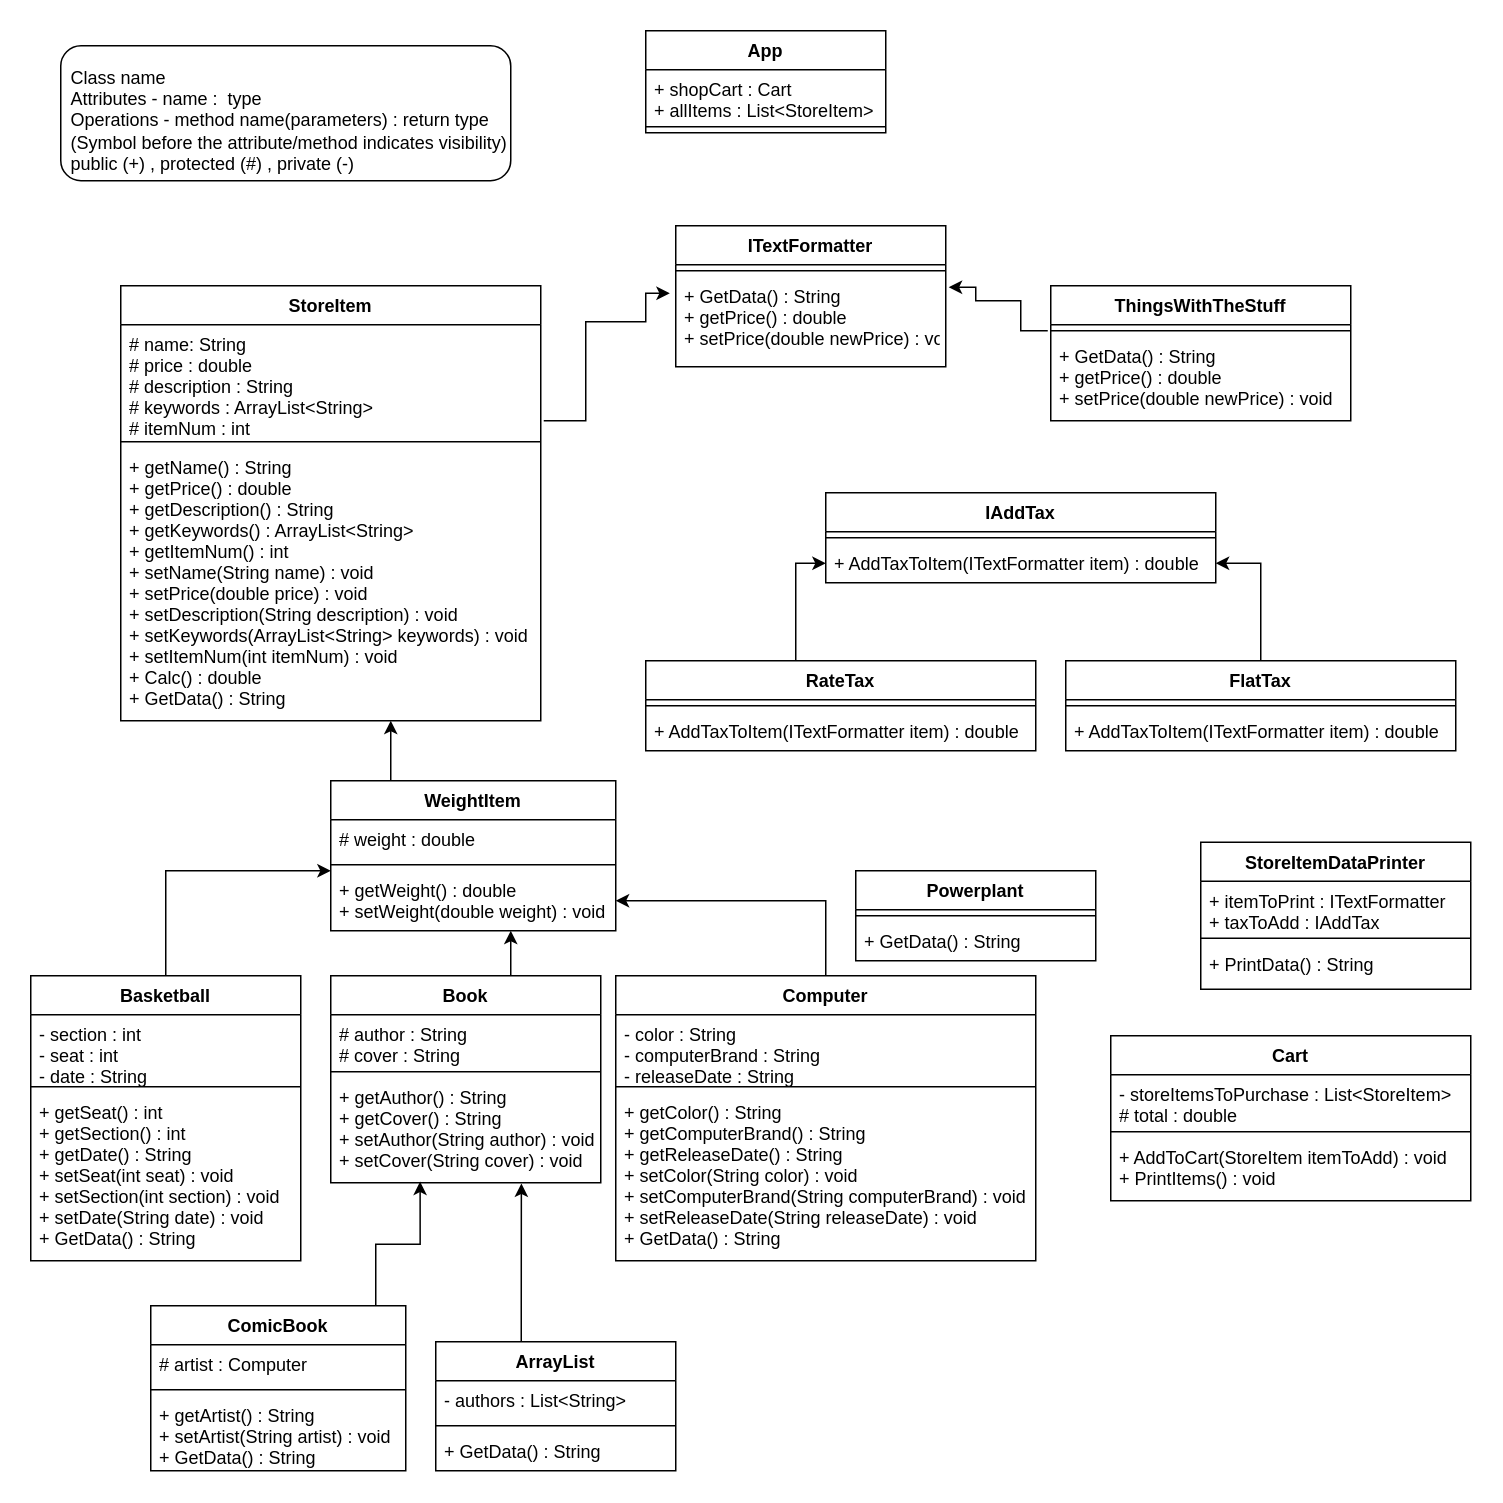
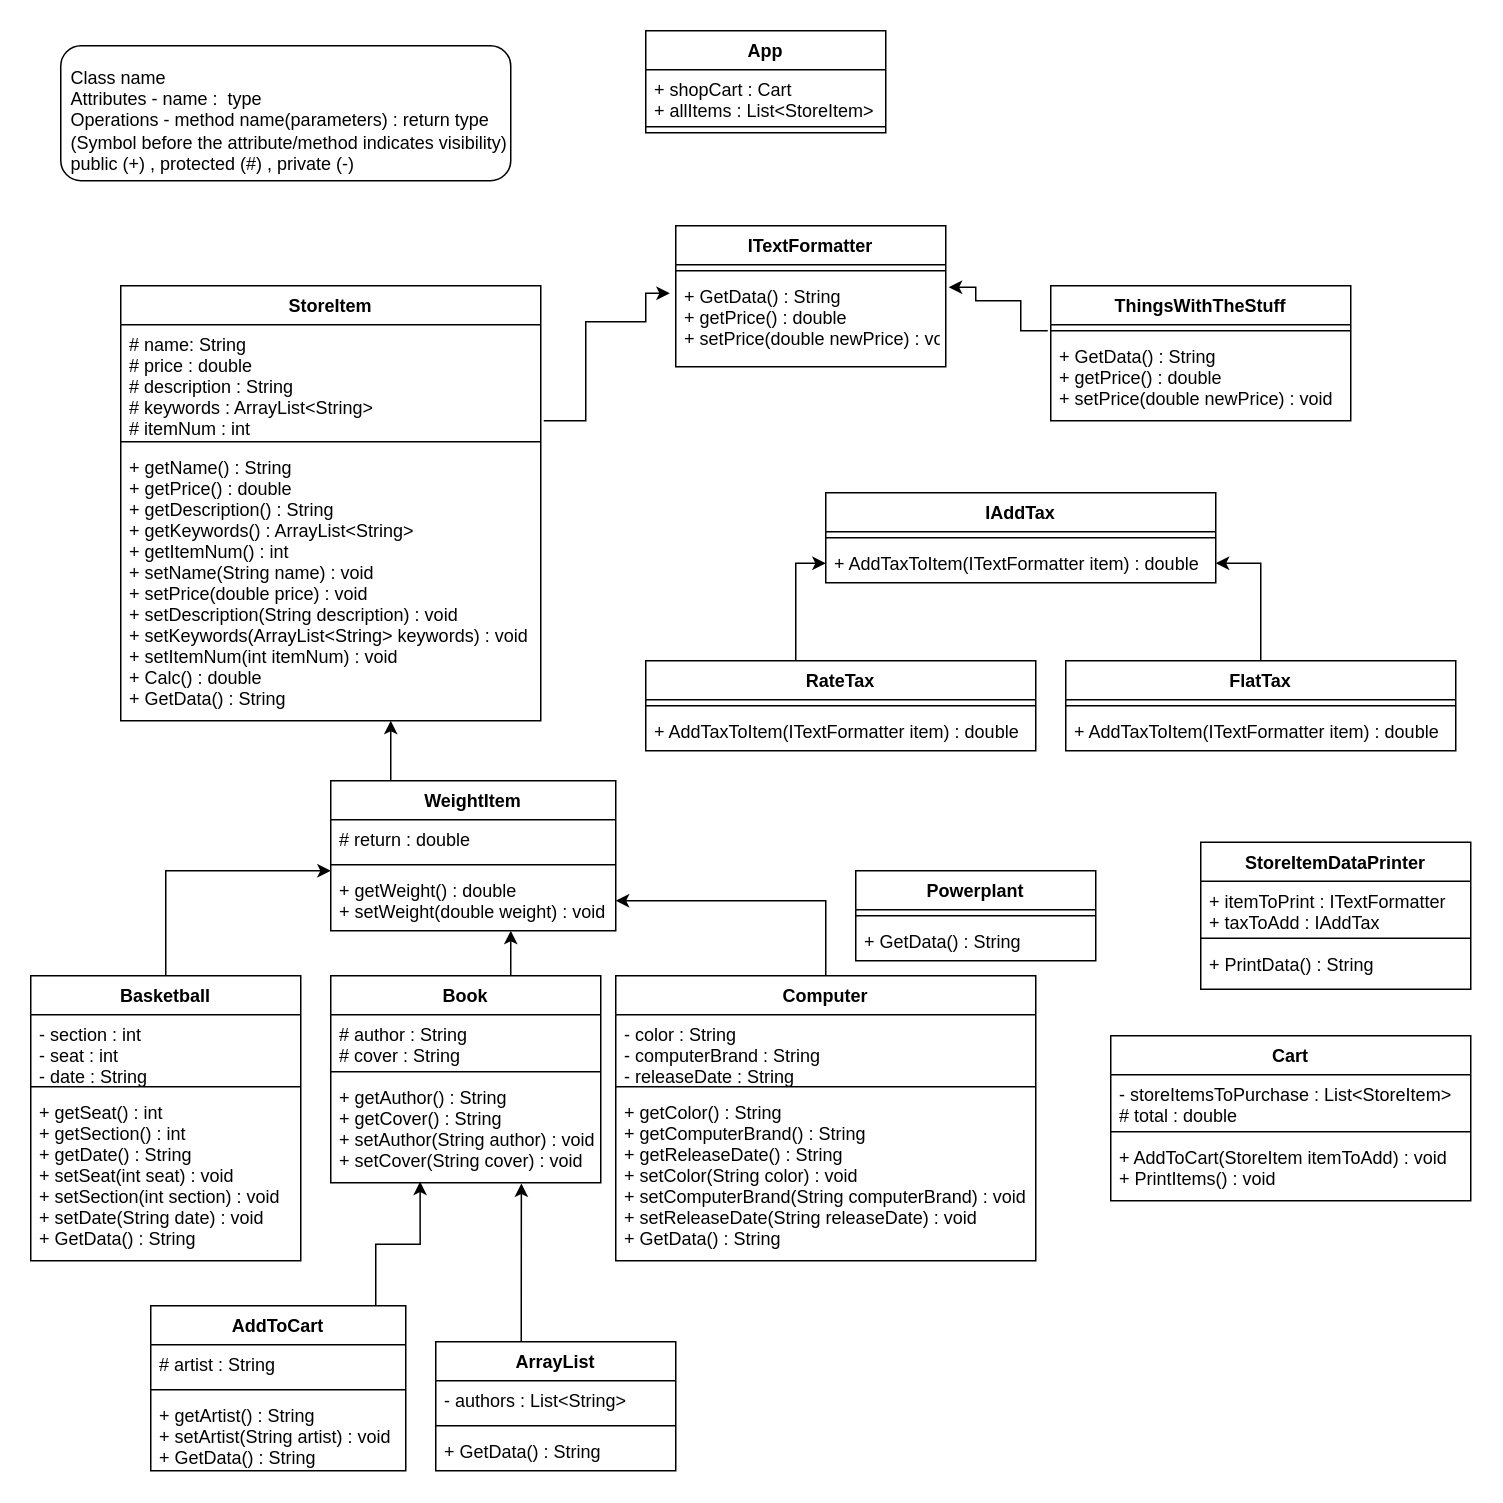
node "# weight : double": label "# weight : double" -> "# return : double"
node "ComicBook": label "ComicBook" -> "AddToCart"
node "# artist : Computer": label "# artist : Computer" -> "# artist : String"
